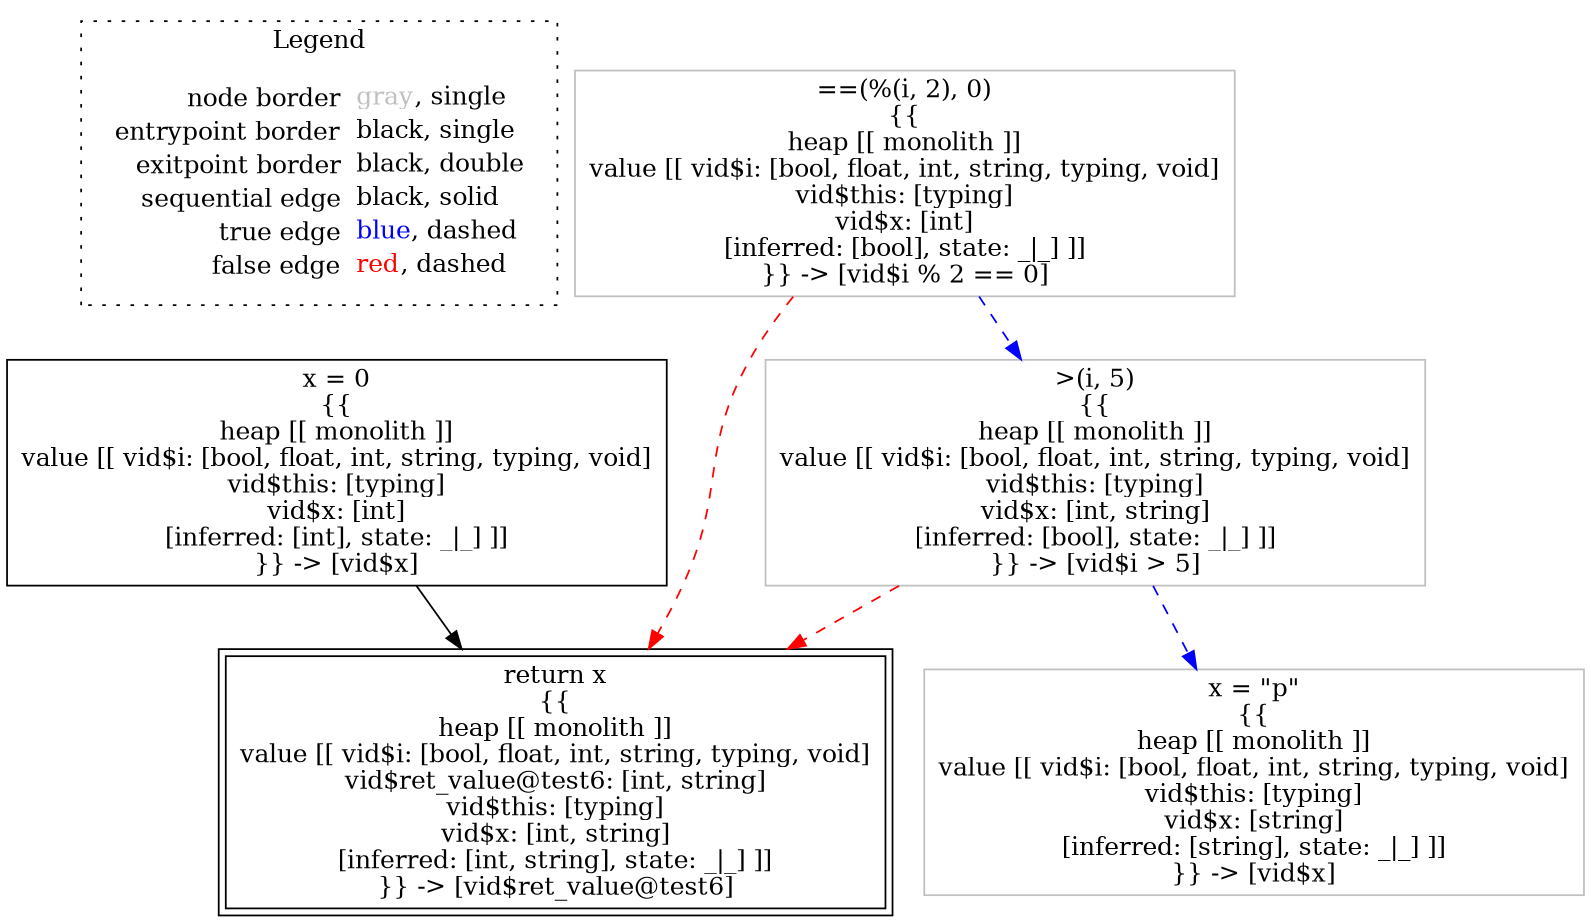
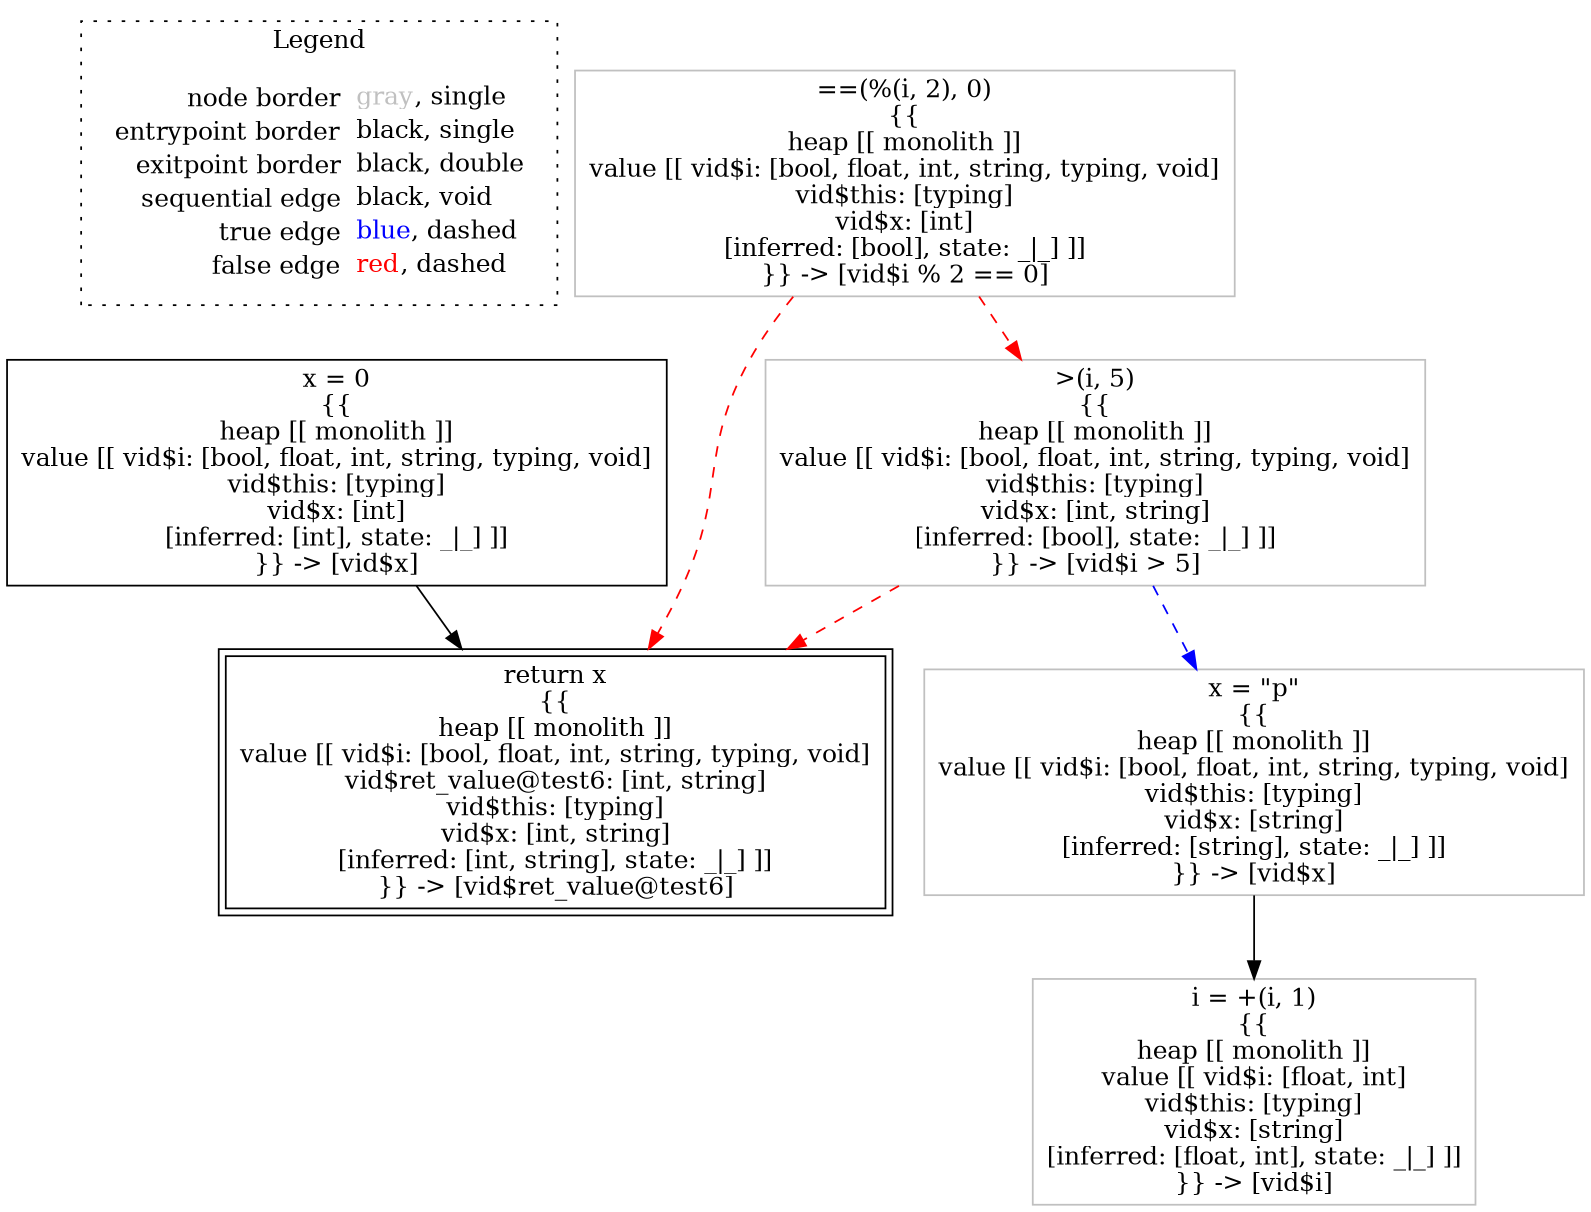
node "node border": text ", solid" -> ", void"
edge "==(%(i, 2), 0)" -> ">(i, 5)": color blue -> red
node "i = +(i, 1)": added
